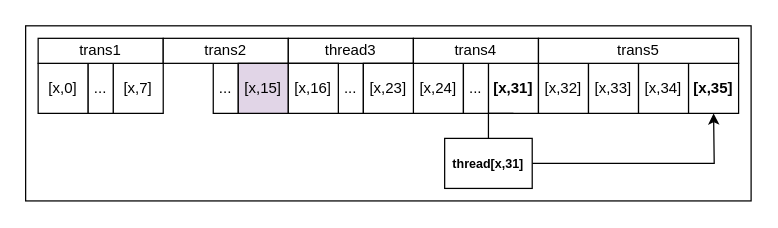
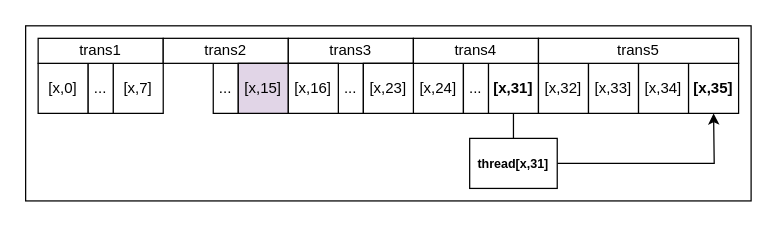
node "thread3": label "thread3" -> "trans3"
node "thread[x,31]": moved (488, 163) -> (513, 163)
